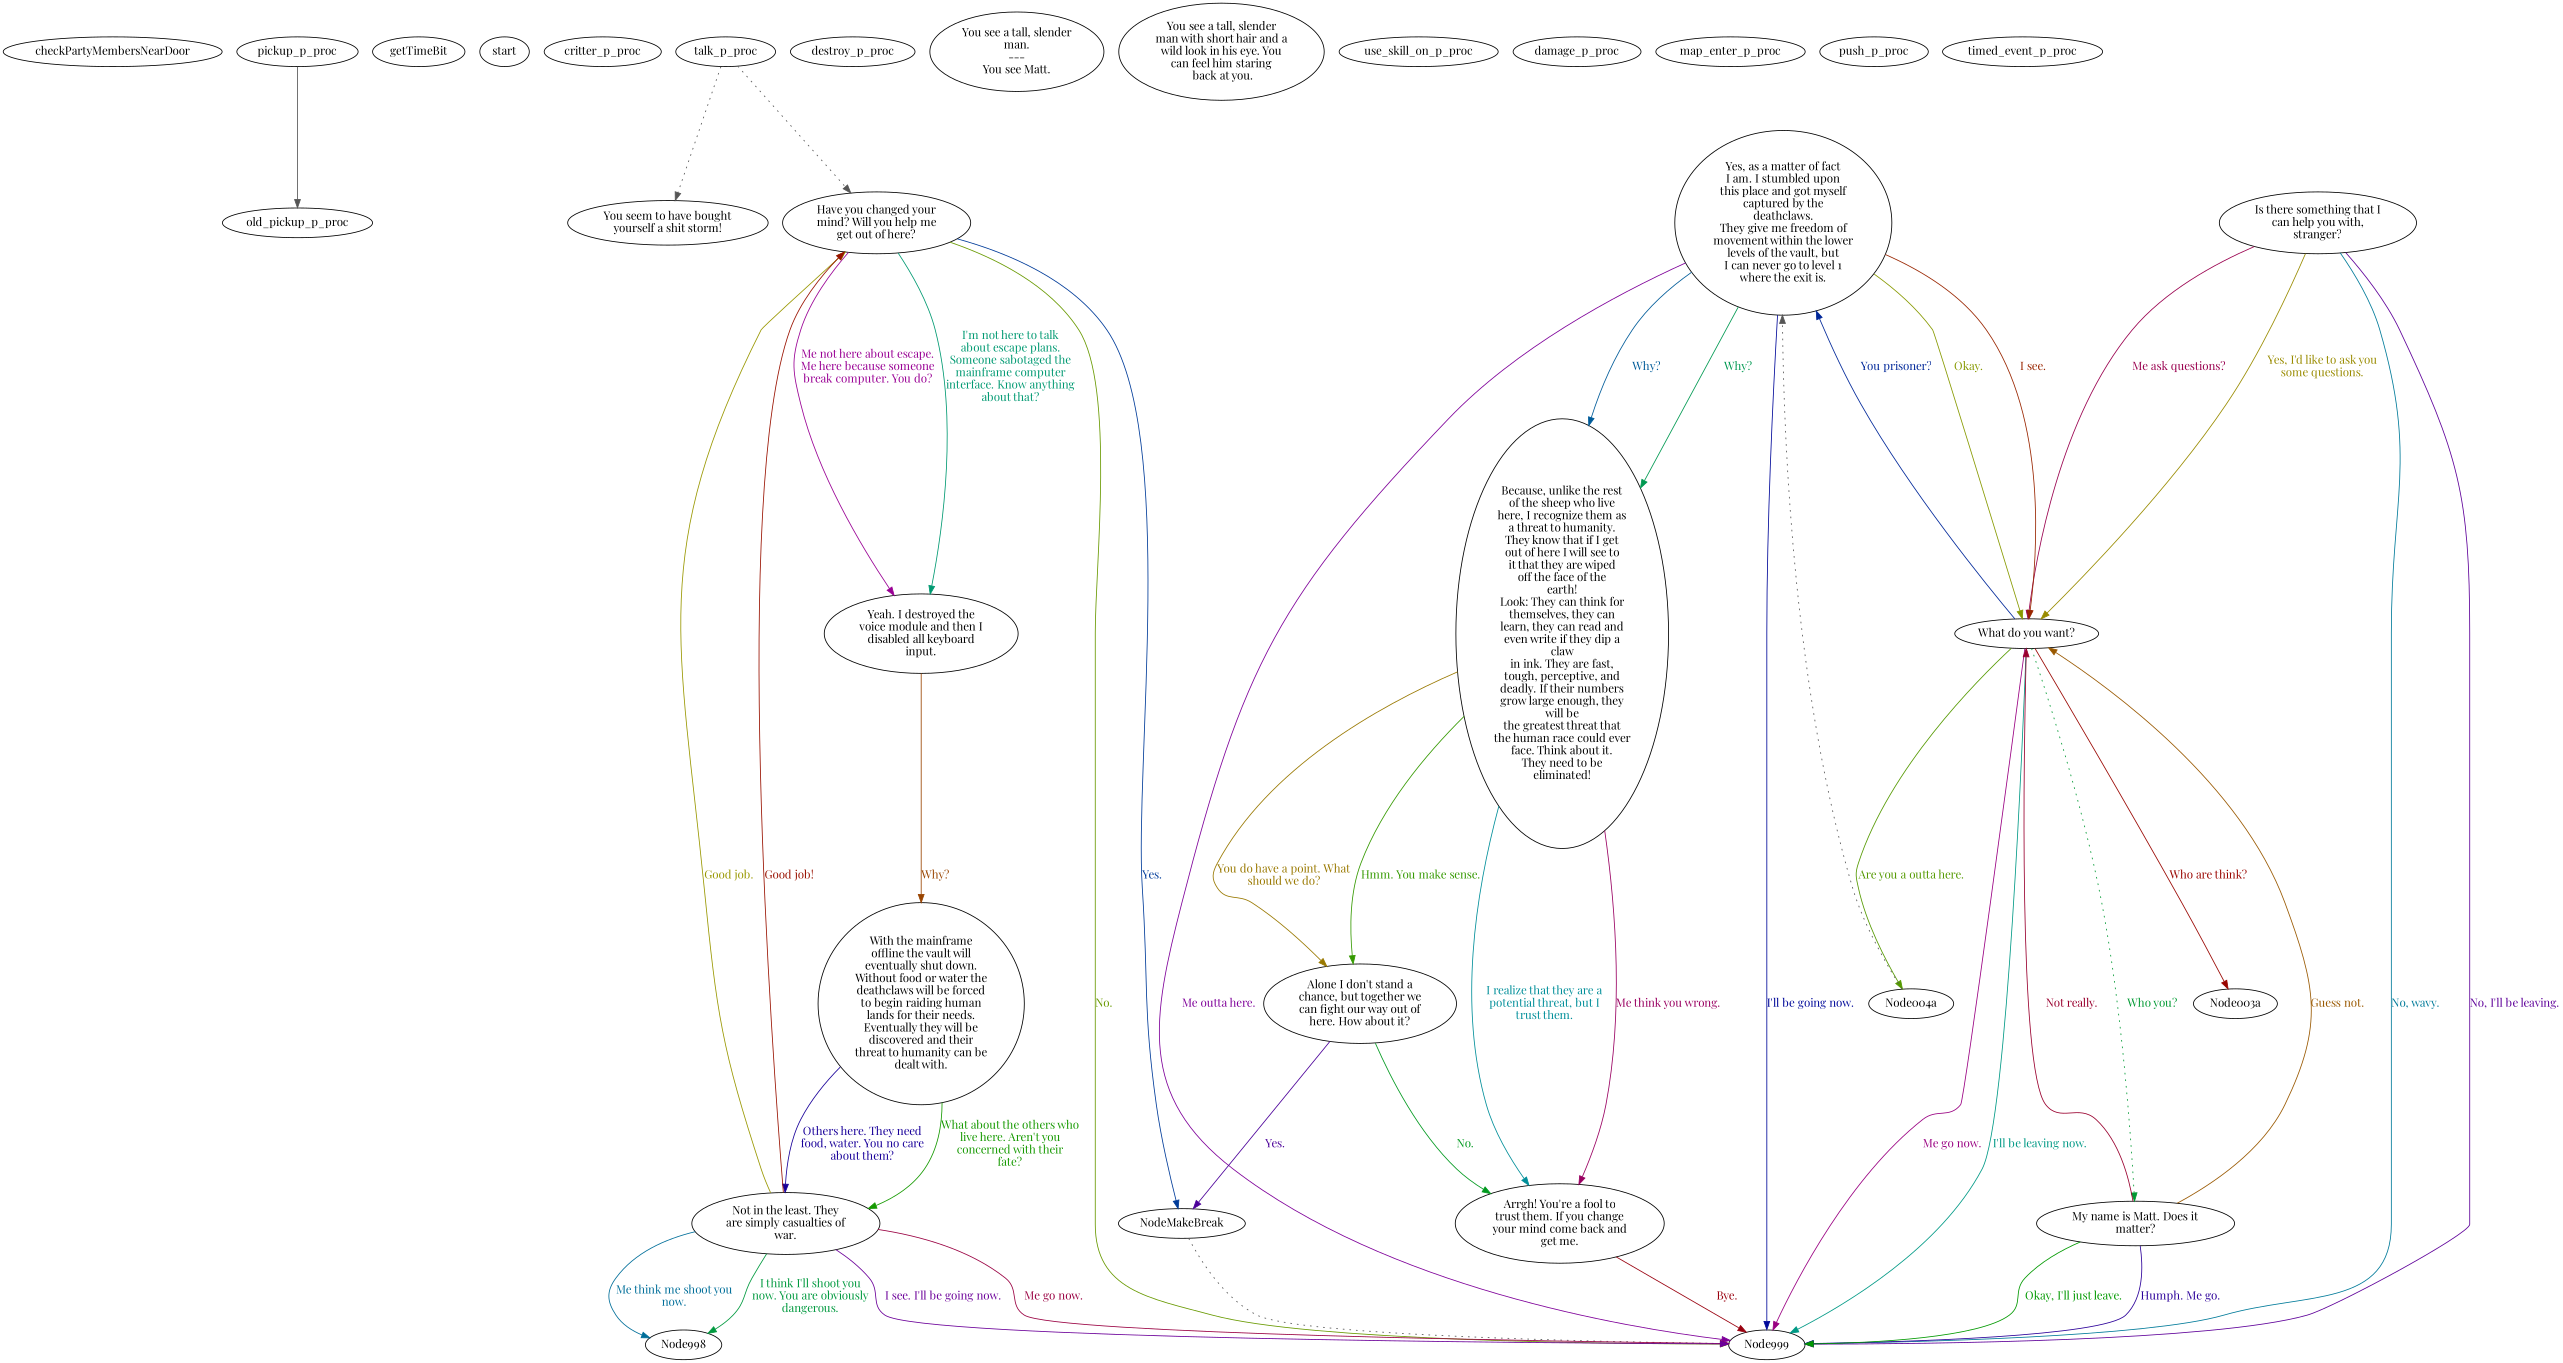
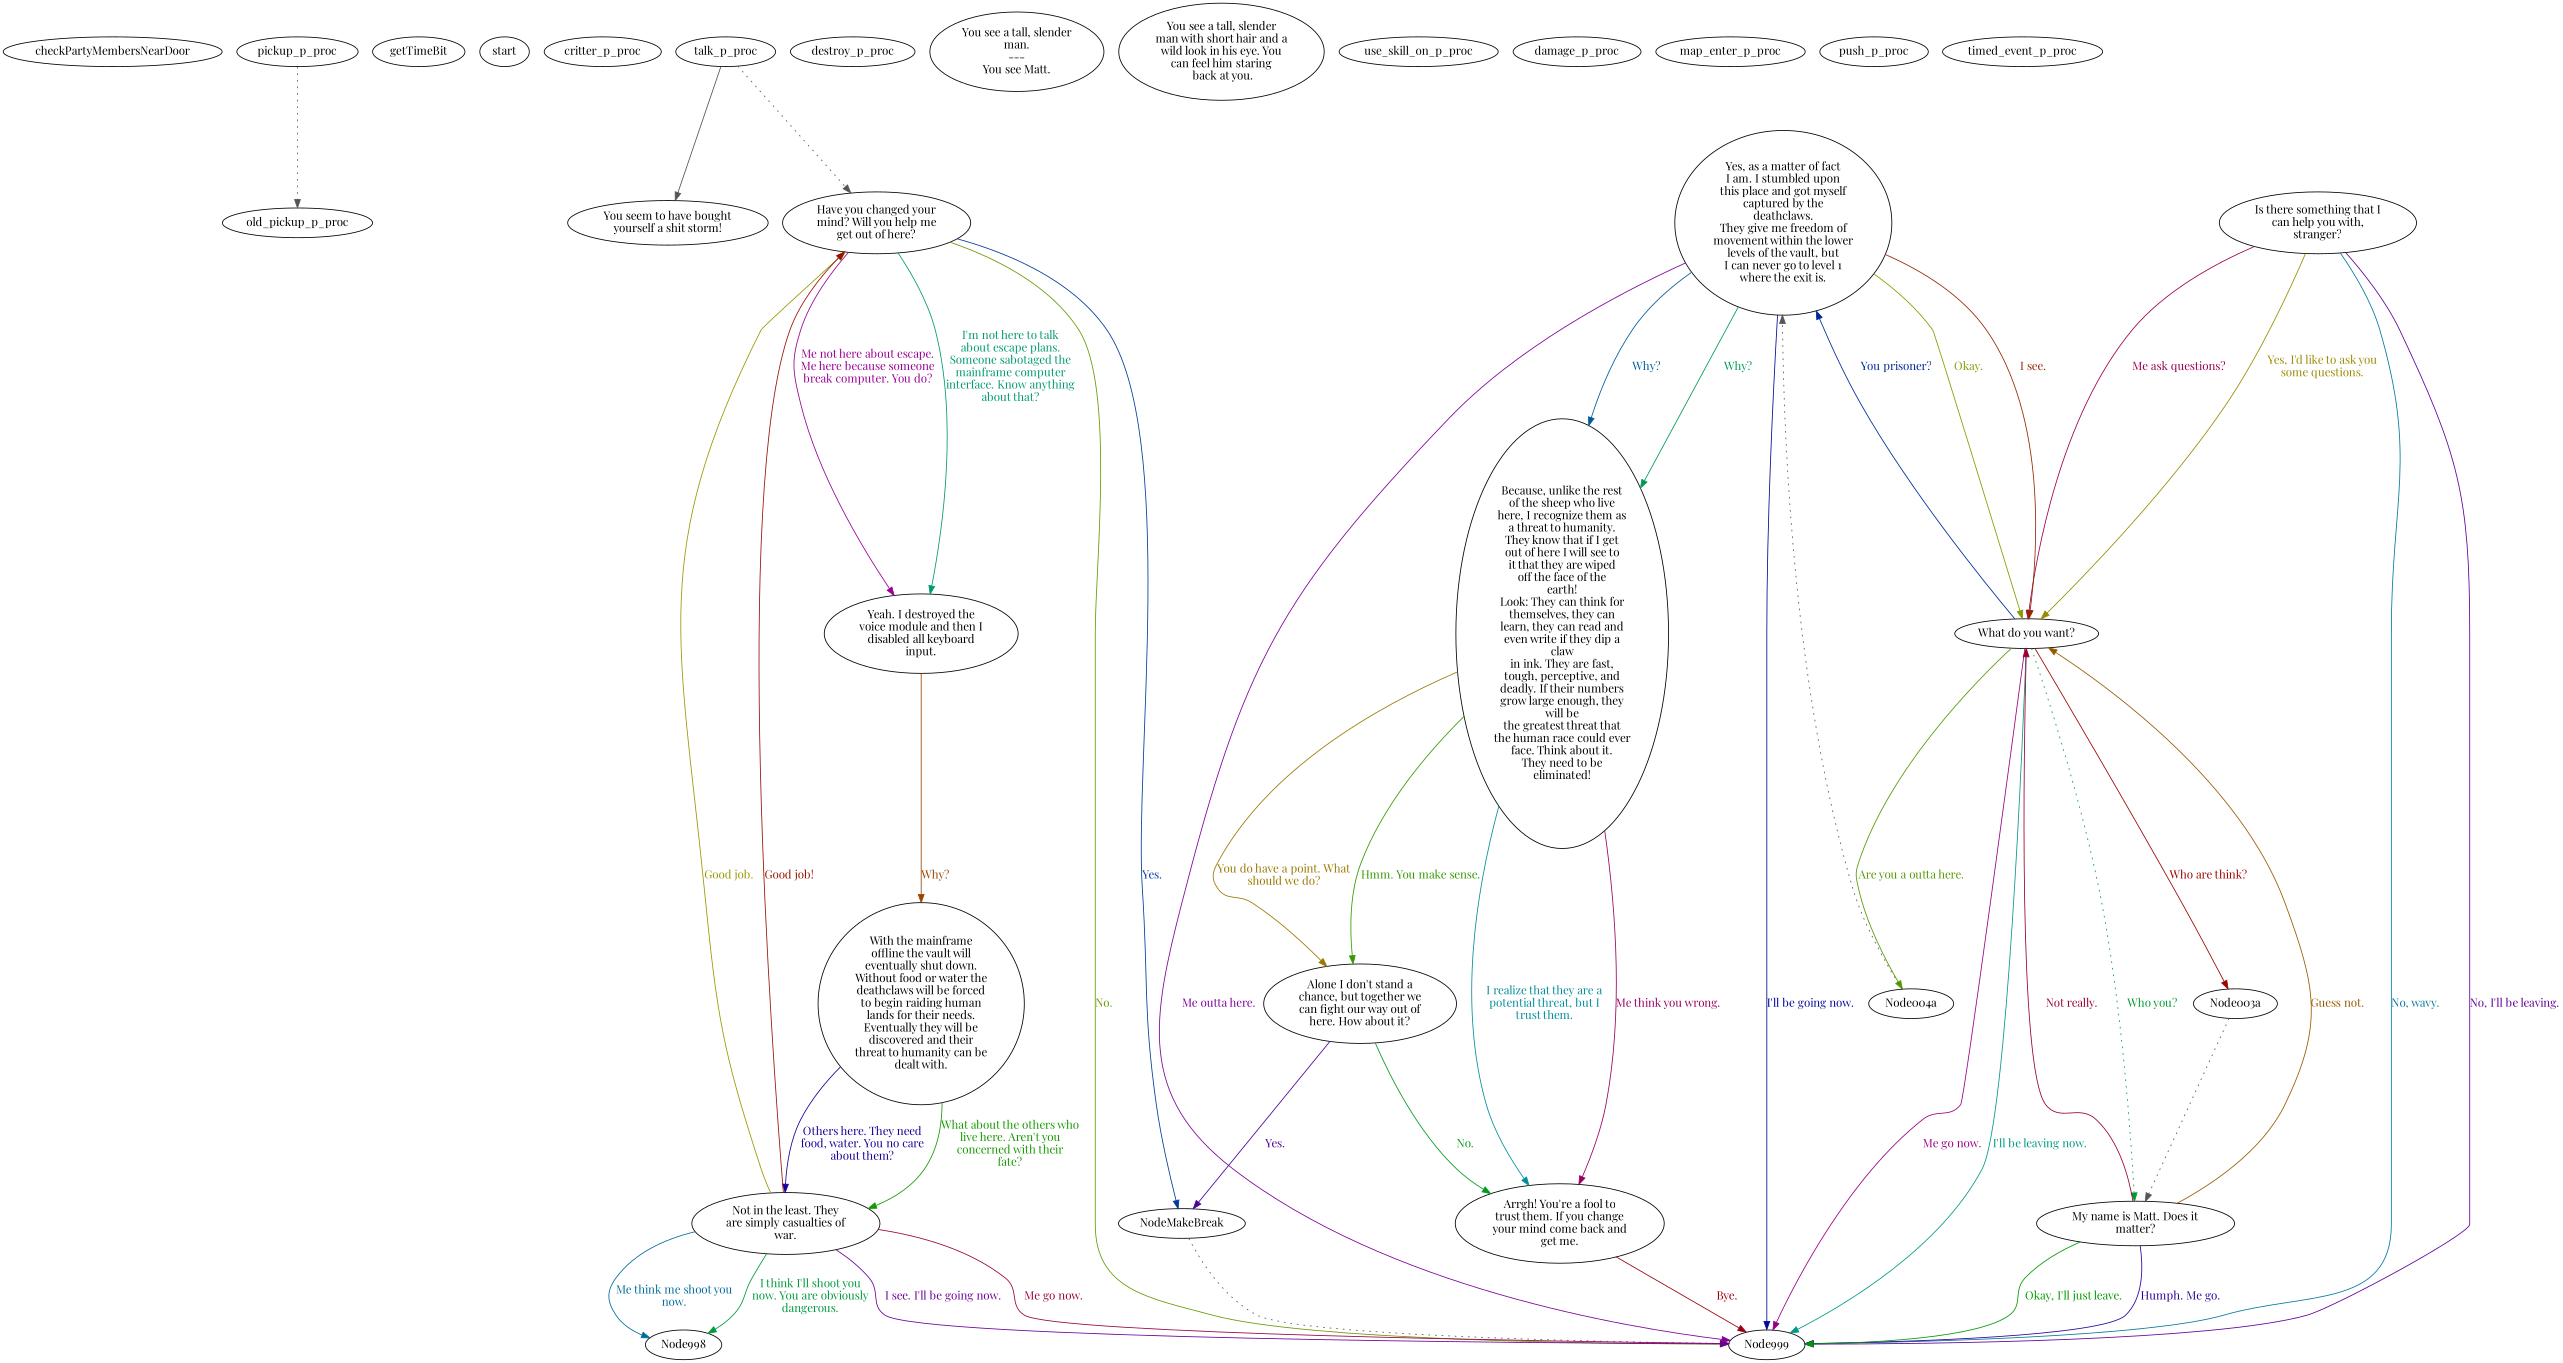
edge "talk_p_proc" -> "You seem to have bought yourself a shit storm!": style dotted -> solid
edge "pickup_p_proc" -> "old_pickup_p_proc": style solid -> dotted
edge "Node003a" -> "My name is Matt. Does it matter?": added
